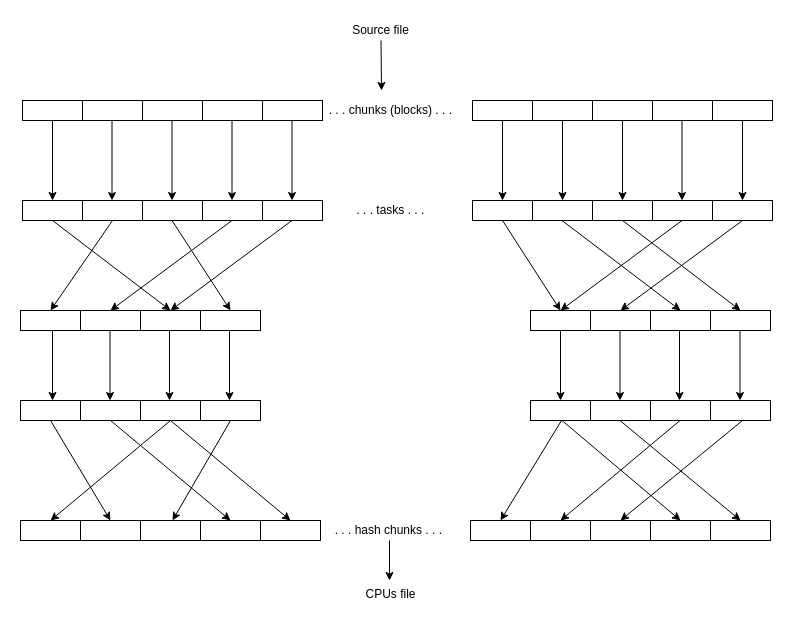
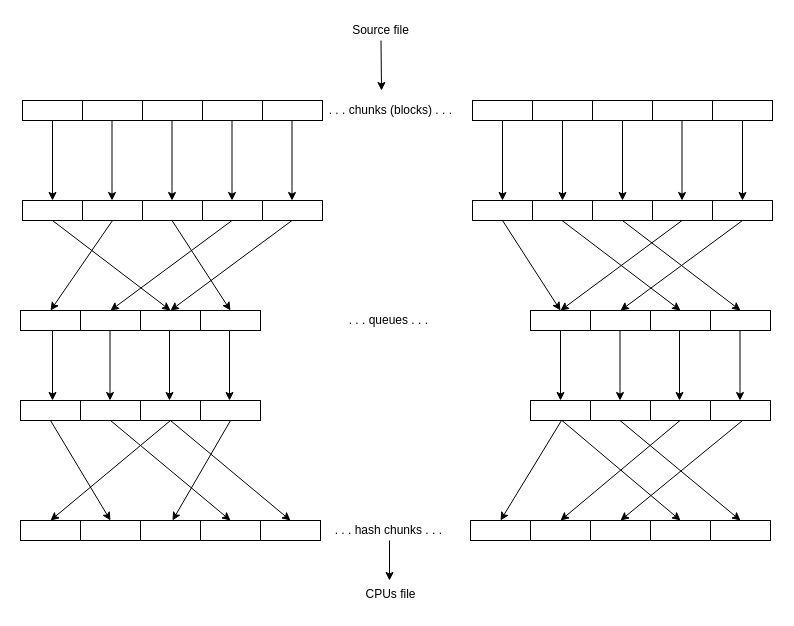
node ". . . tasks . . .": removed
node ". . . queues . . .": added
